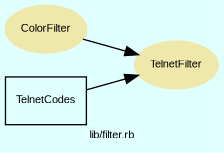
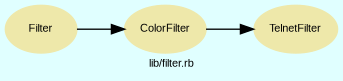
node "Filter": added
node "TelnetCodes": removed
